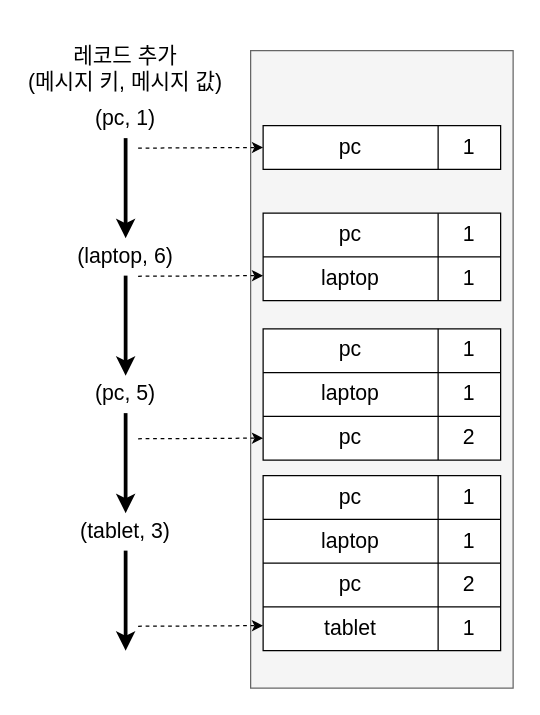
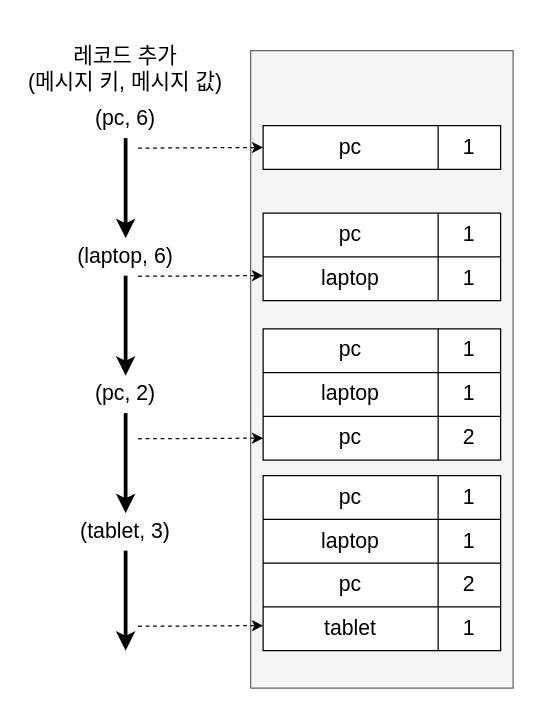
node "(pc, 1)": label "(pc, 1)" -> "(pc, 6)"
node "(pc, 5)": label "(pc, 5)" -> "(pc, 2)"
